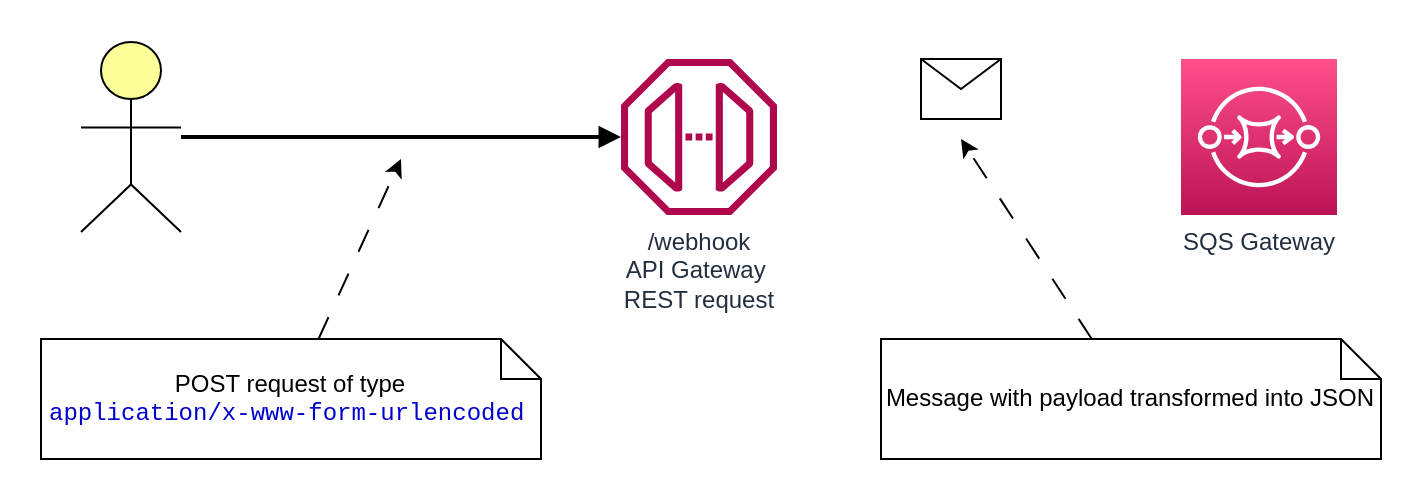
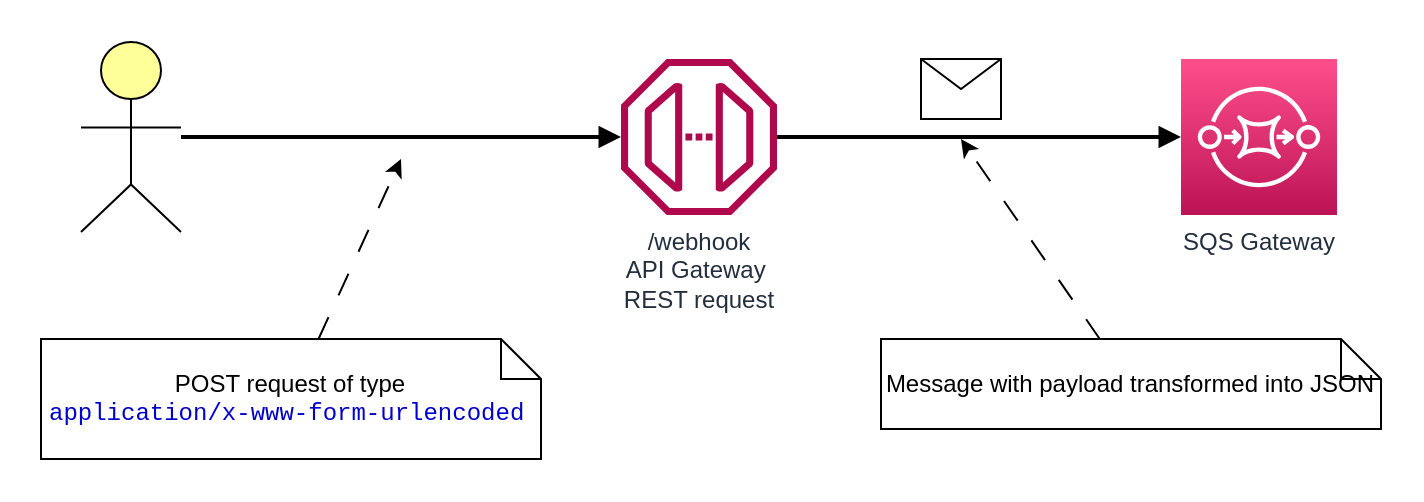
edge "/webhook API Gateway REST request" -> "SQS Gateway": added
node "Message with payload transformed into JSON": size 500x120 -> 500x90
